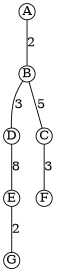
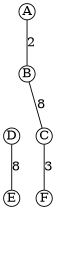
edge "B" -- "D": removed, label "3"
edge "B" -- "C": label "5" -> "8"
node "G": removed
